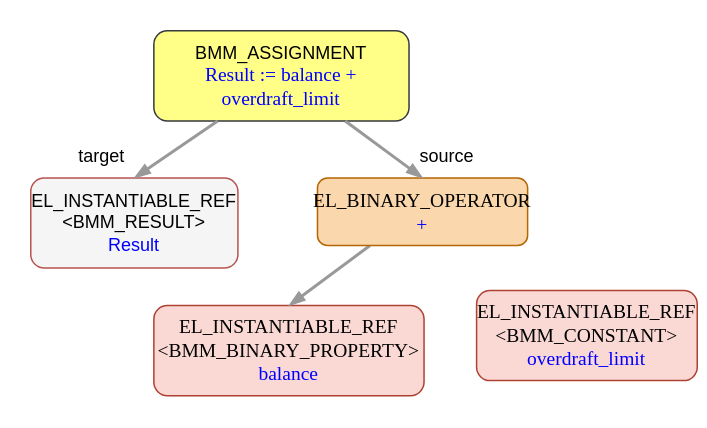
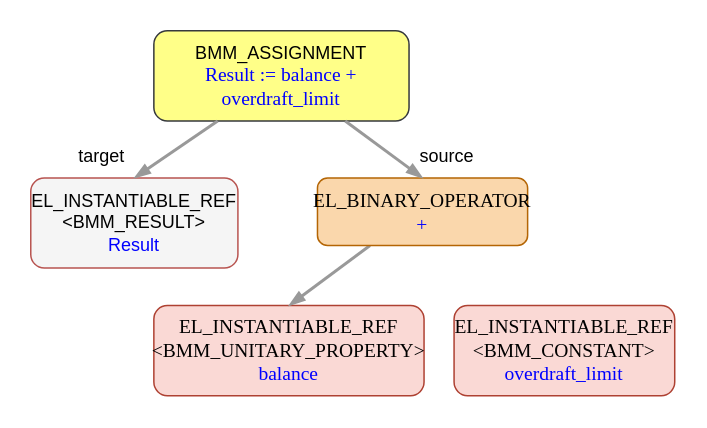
node "EL_INSTANTIABLE_REF <BMM_CONSTANT> overdraft_limit": moved (587, 335) -> (564, 350)
node "EL_INSTANTIABLE_REF <BMM_BINARY_PROPERTY> balance": label "EL_INSTANTIABLE_REF <BMM_BINARY_PROPERTY> balance" -> "EL_INSTANTIABLE_REF <BMM_UNITARY_PROPERTY> balance"
